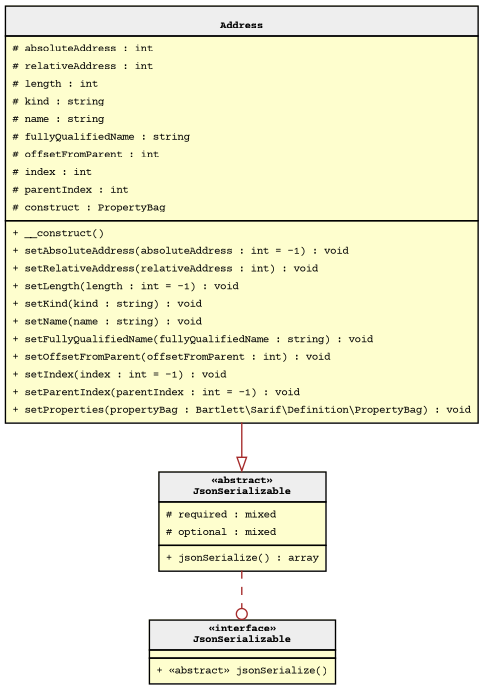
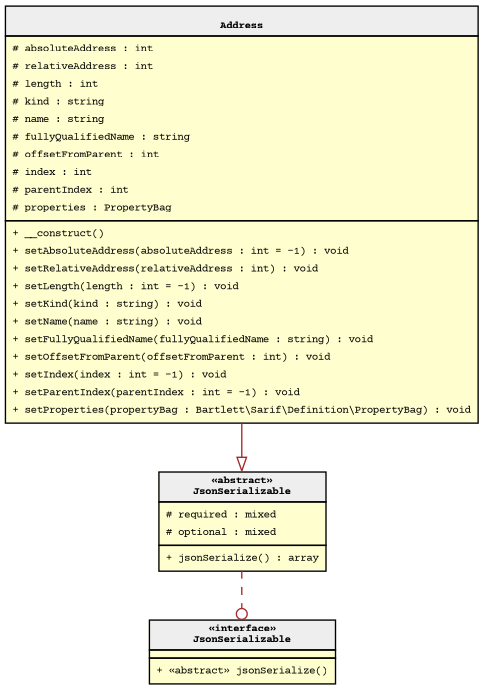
node "Address": text "# construct : PropertyBag" -> "# properties : PropertyBag"
